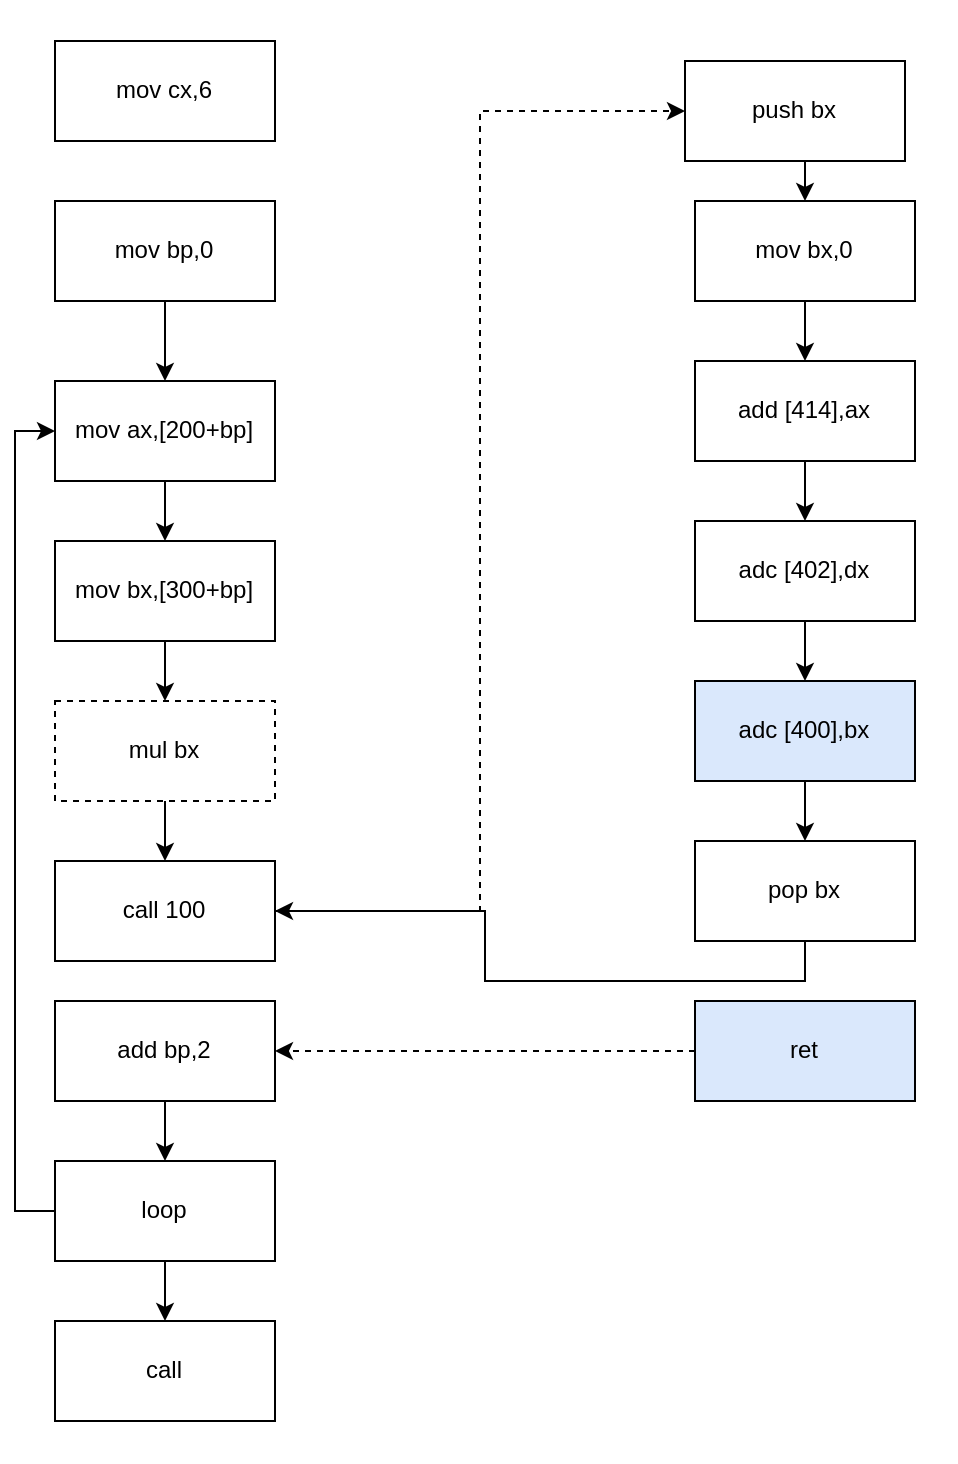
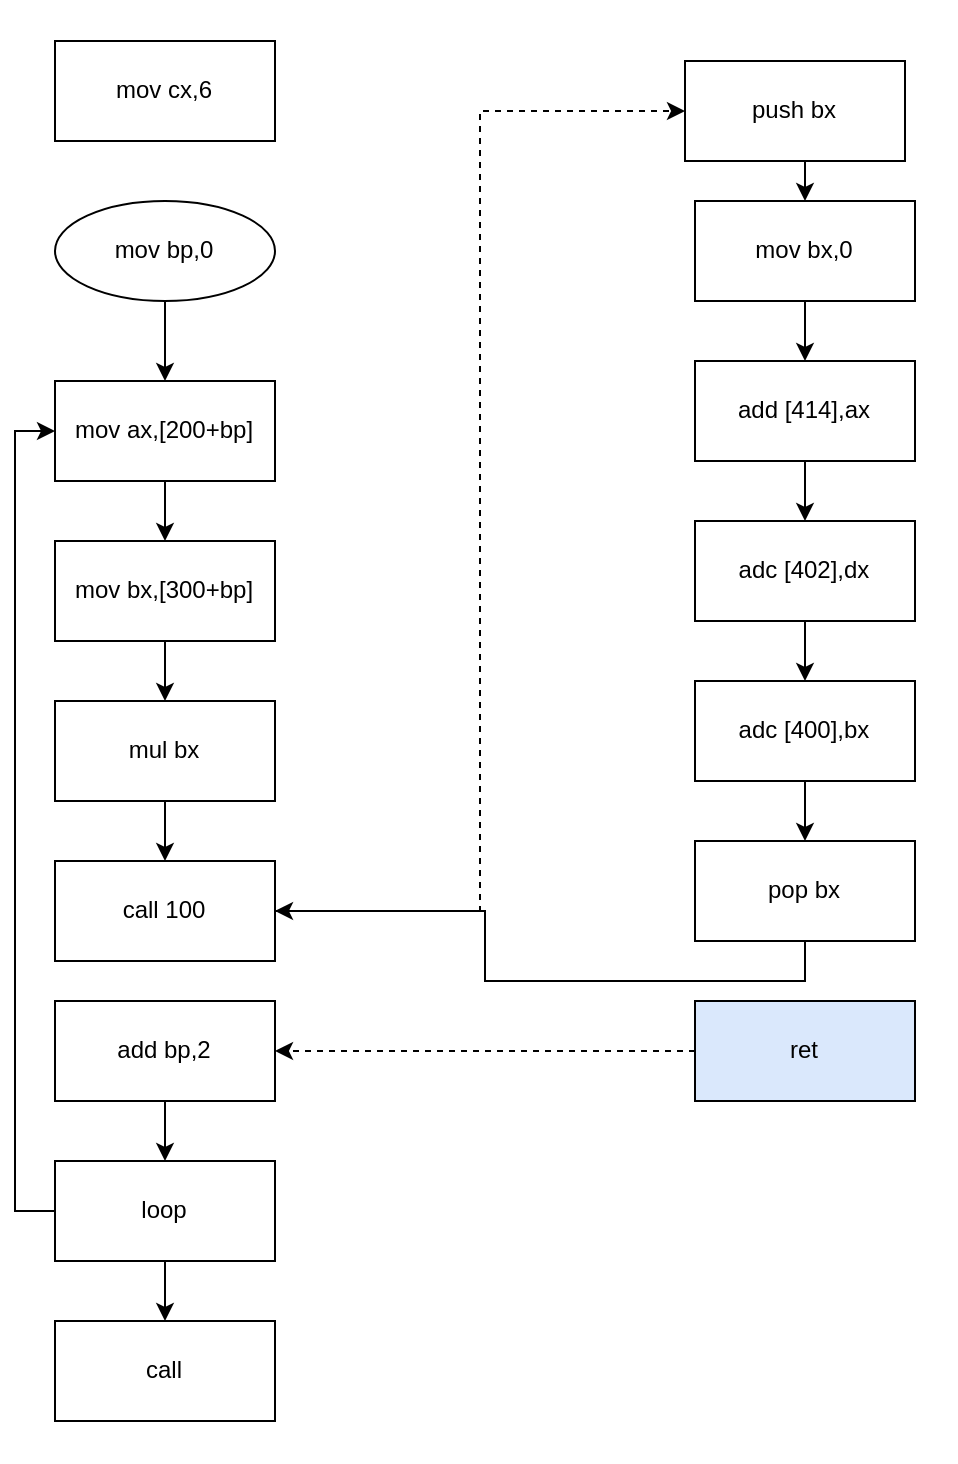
node "mov bp,0": shape rectangle -> ellipse
node "adc [400],bx": fillcolor #dae8fc -> #ffffff
node "mul bx": style dashed -> solid
